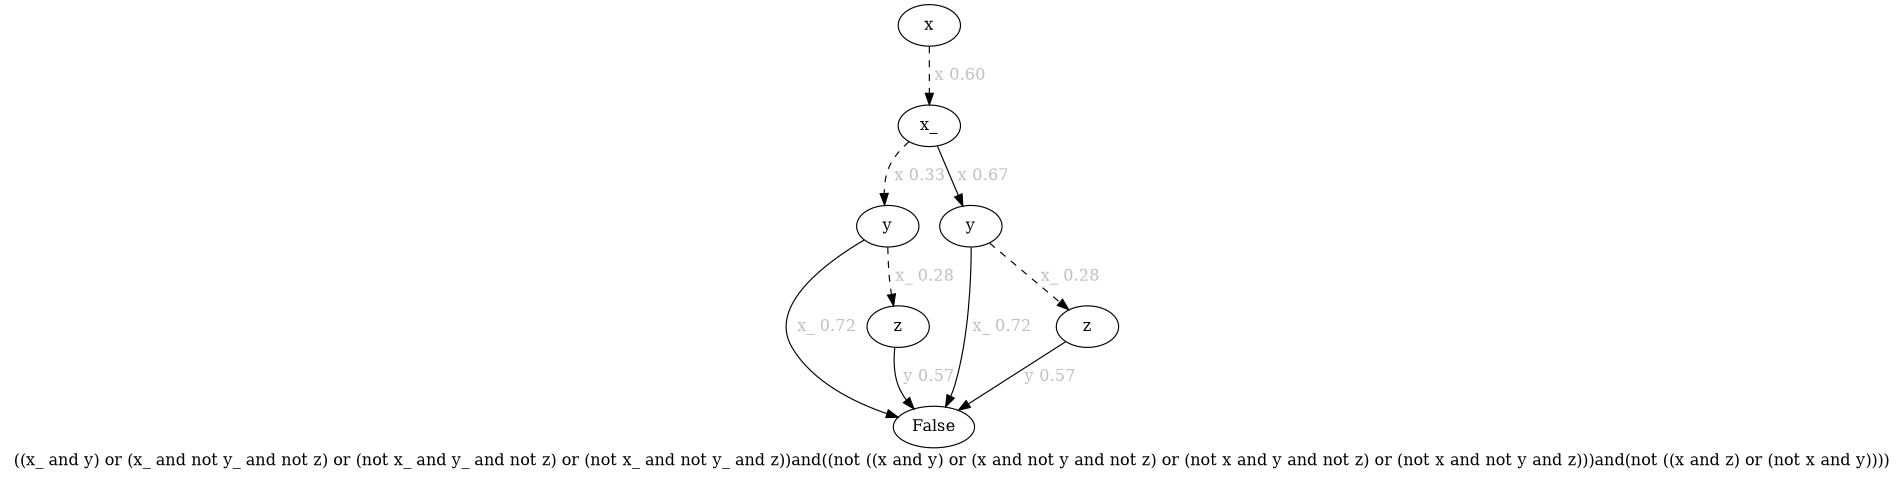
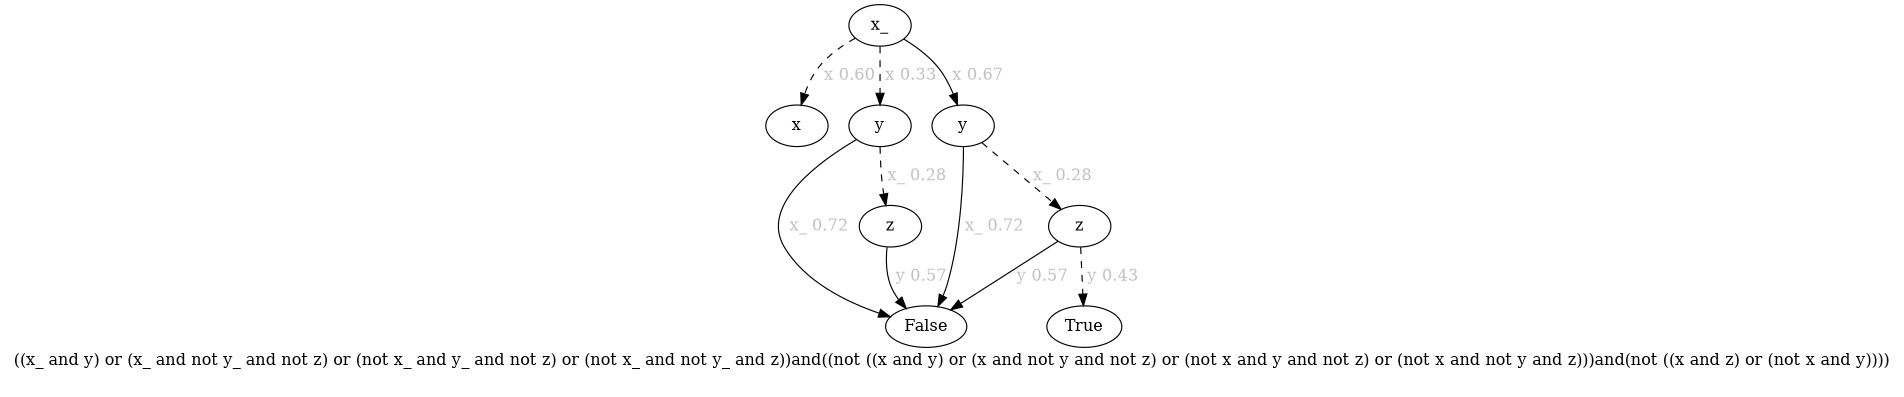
edge "x" -> "x_": reversed
node "True": added
